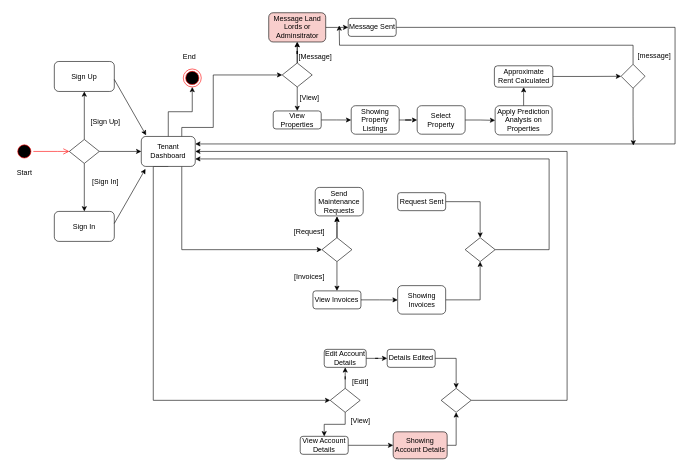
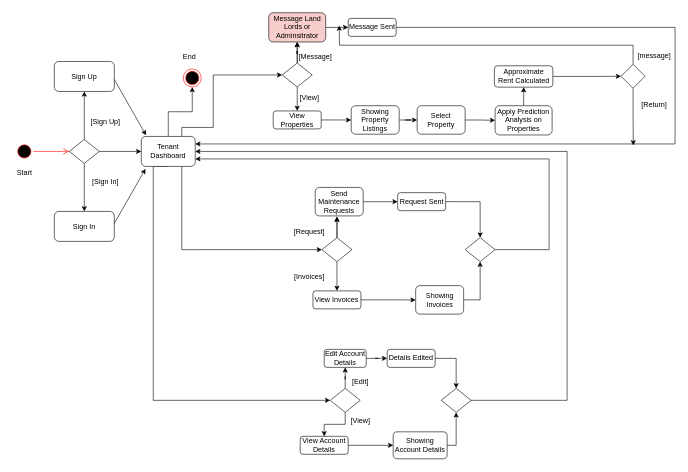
node "[Return]": added
edge "Send Maintenance Requests" -> "Request Sent": added
node "Showing Invoices": moved (422, 300) -> (440, 300)
node "Showing Account Details": fillcolor #f8cecc -> #ffffff
